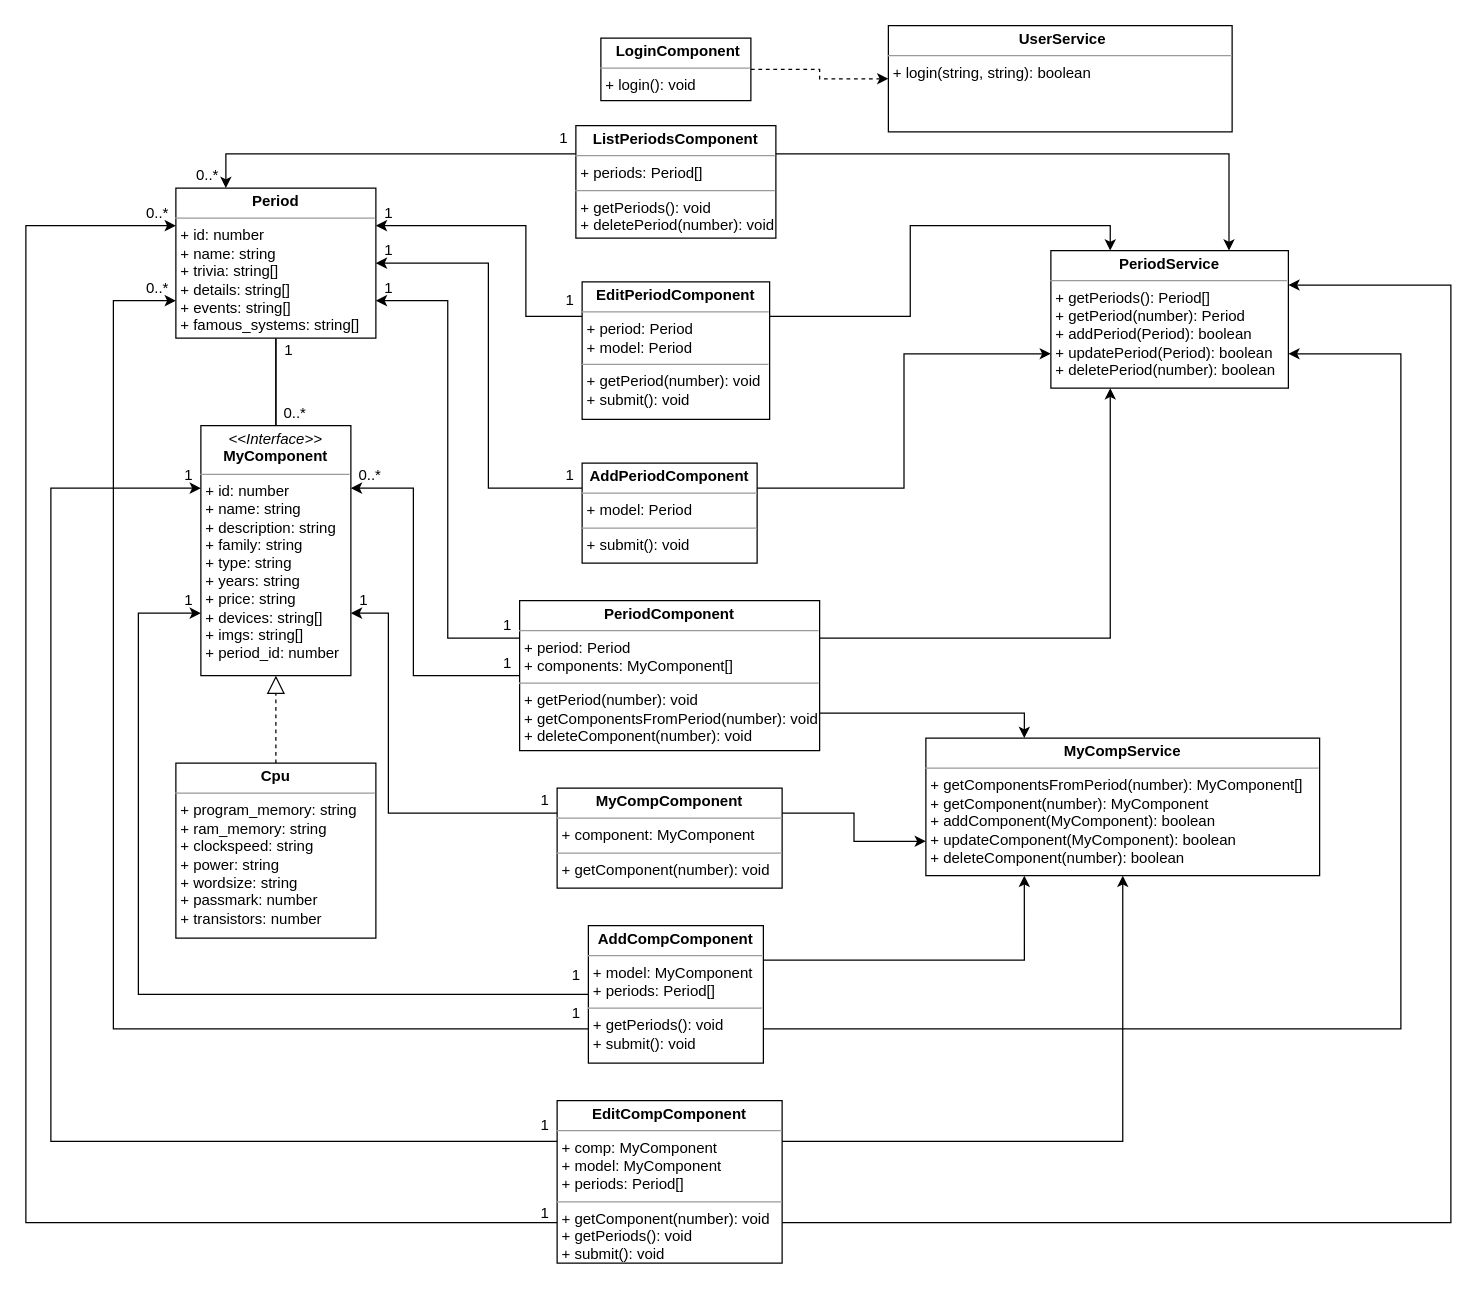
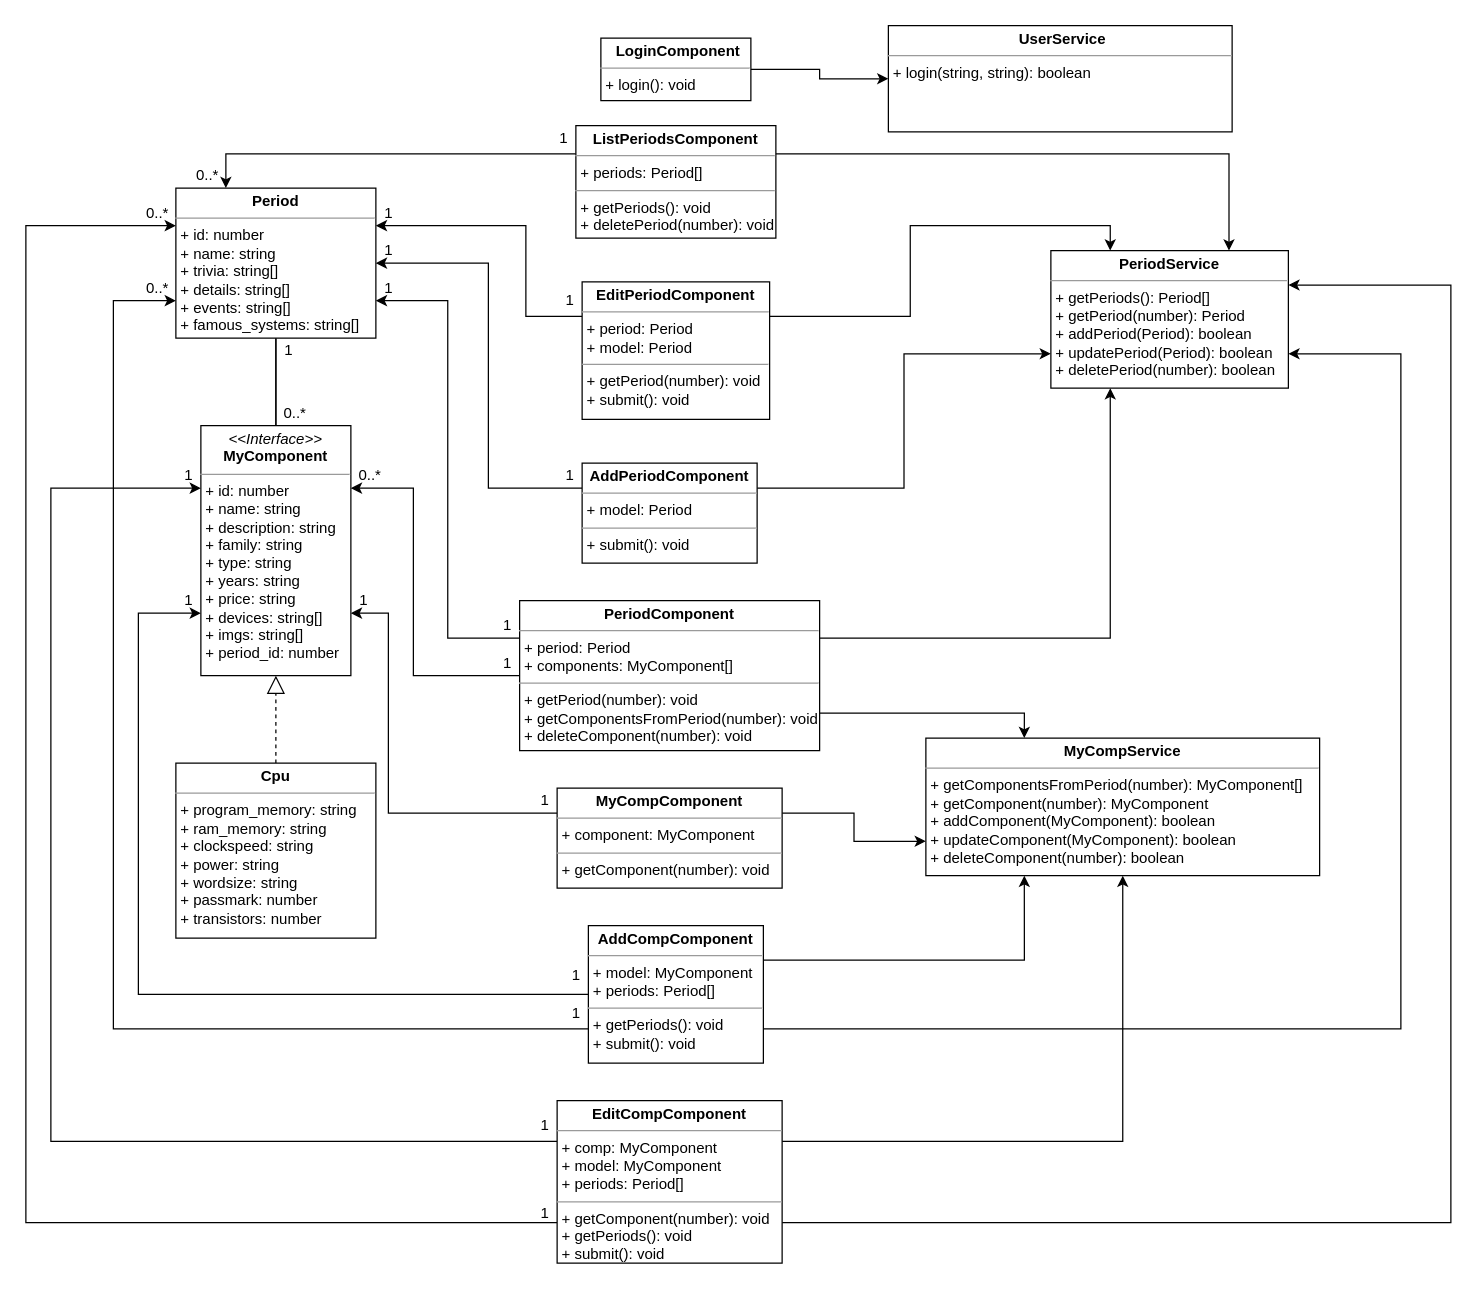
edge "LoginComponent + login(): void" -> "UserService + login(string, string): boolean": style dashed -> solid
